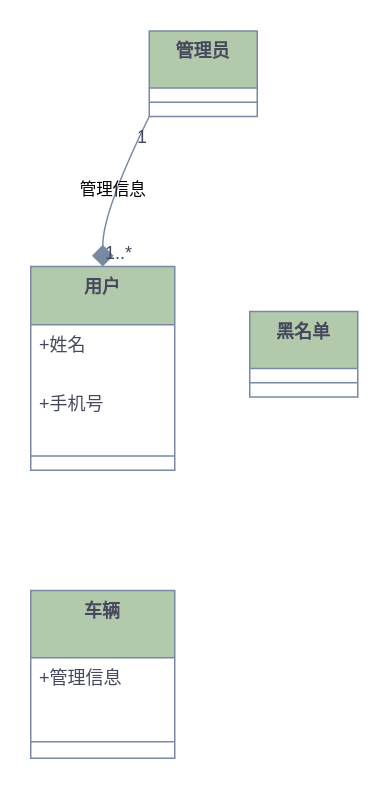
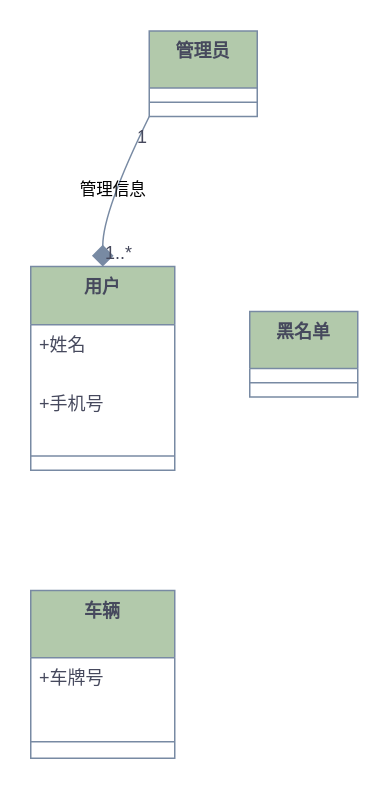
node "+管理信息": label "+管理信息" -> "+车牌号"
